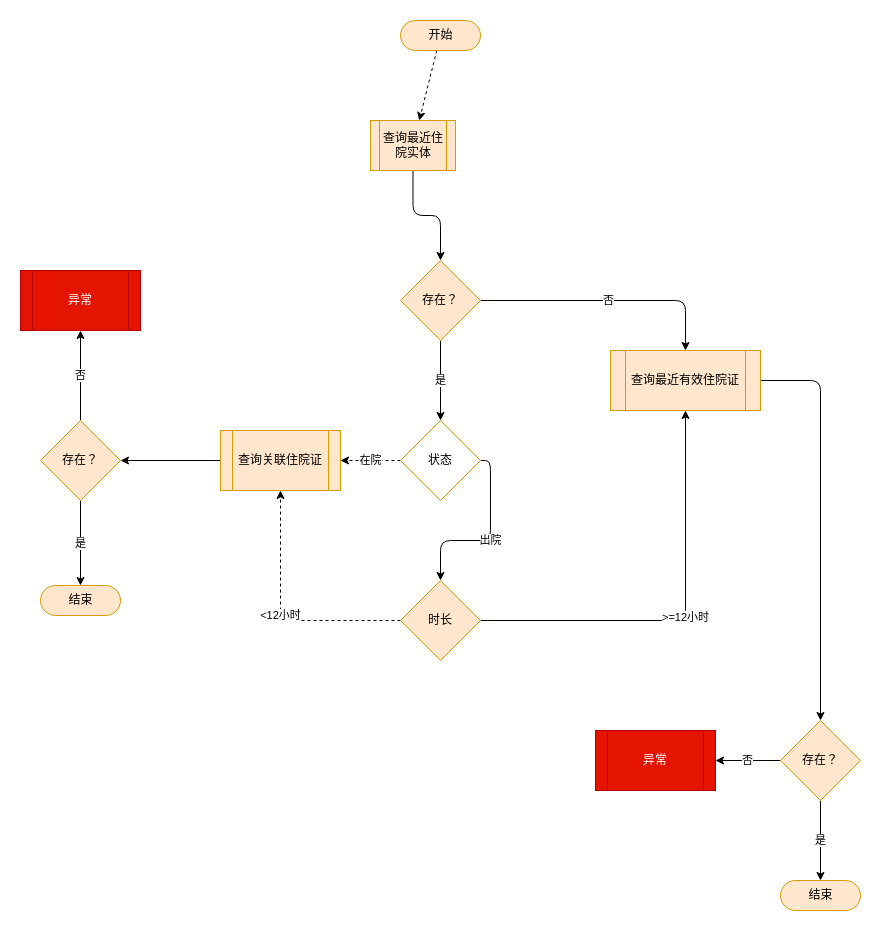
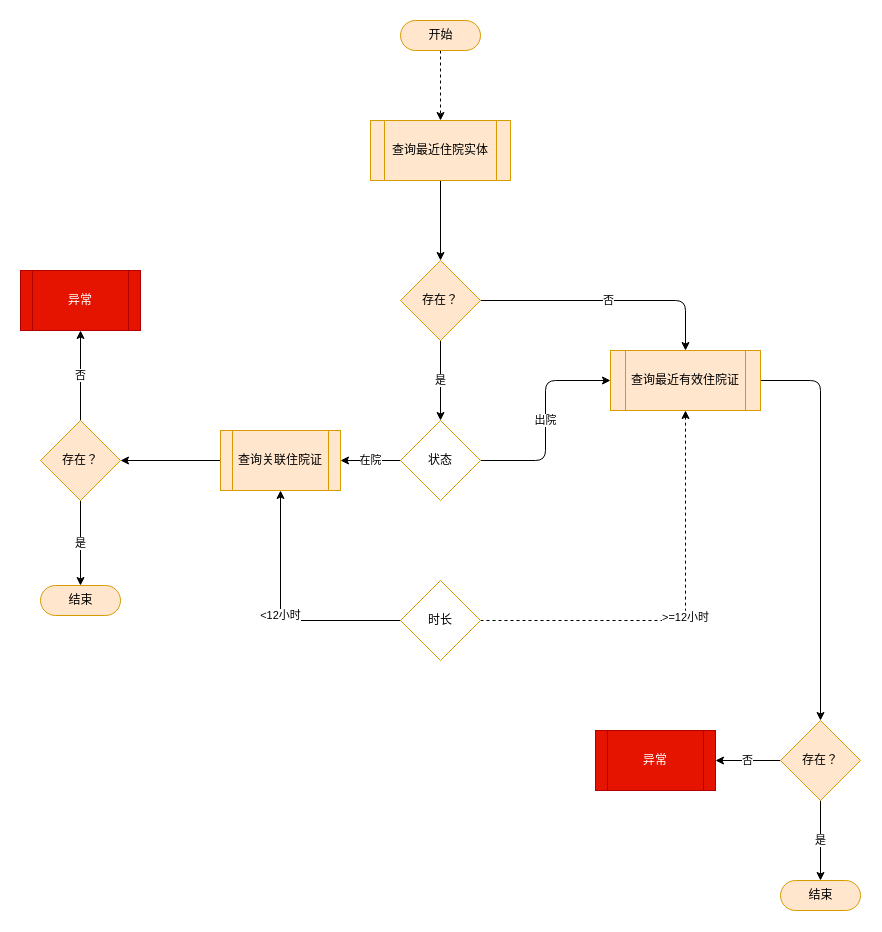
node "查询最近住院实体": size 85x50 -> 140x60
edge "状态" -> "查询关联住院证": style dashed -> solid
edge "时长" -> "查询最近有效住院证": style solid -> dashed
edge "状态" -> "时长": now "状态" -> "查询最近有效住院证"
edge "时长" -> "查询关联住院证": style dashed -> solid
node "时长": fillcolor #ffe6cc -> #ffffff
